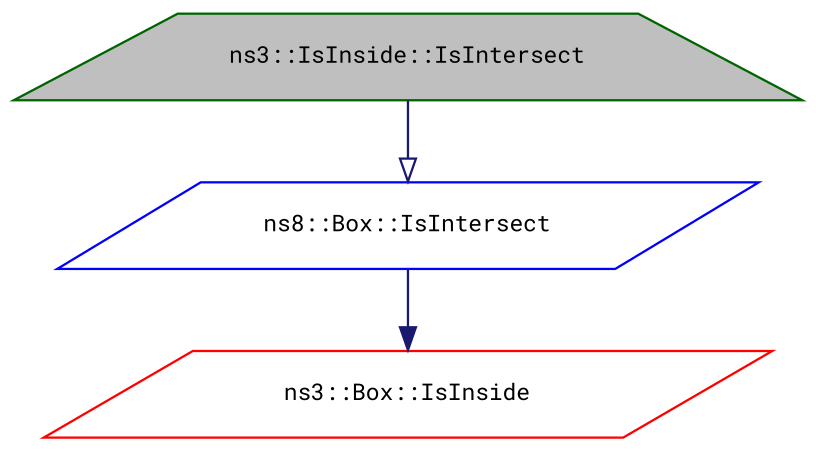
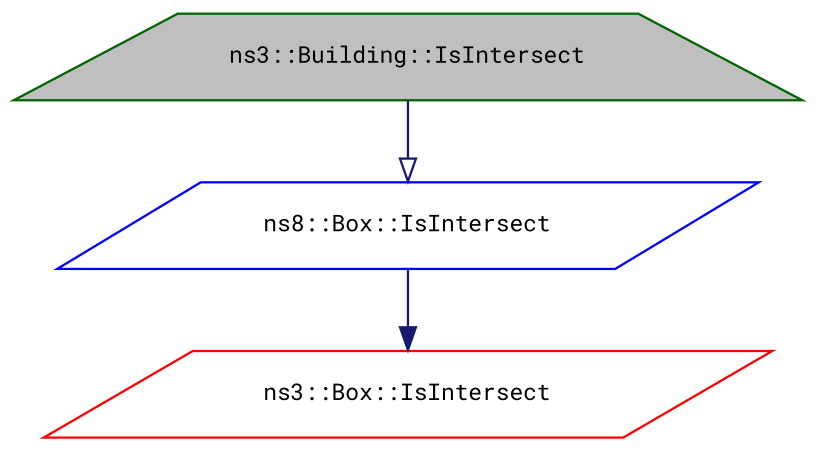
node "ns3::IsInside::IsIntersect": label "ns3::IsInside::IsIntersect" -> "ns3::Building::IsIntersect"
node "ns3::Box::IsInside": label "ns3::Box::IsInside" -> "ns3::Box::IsIntersect"
